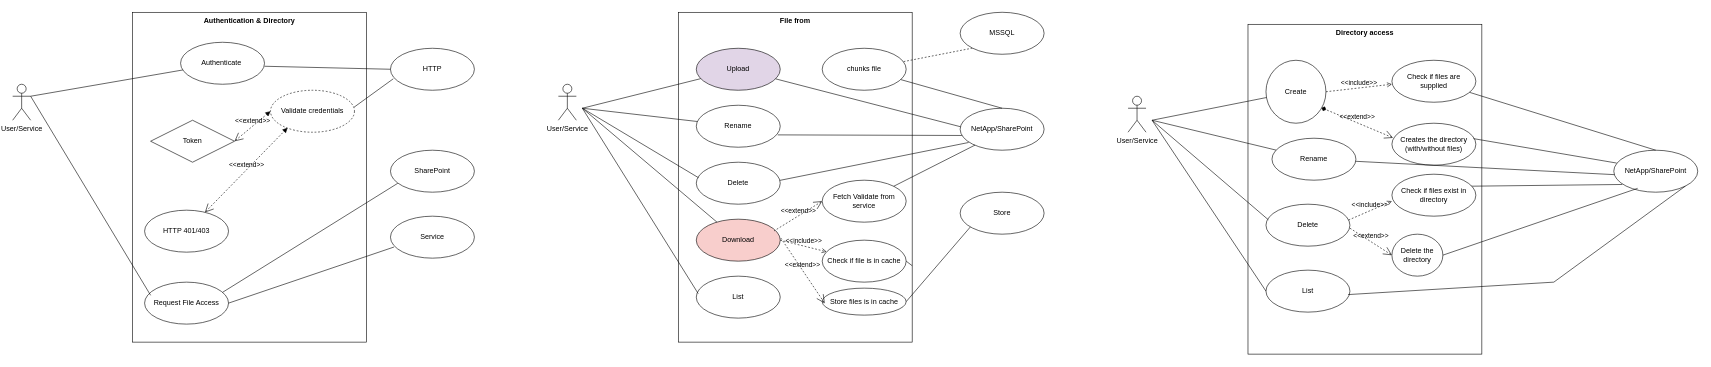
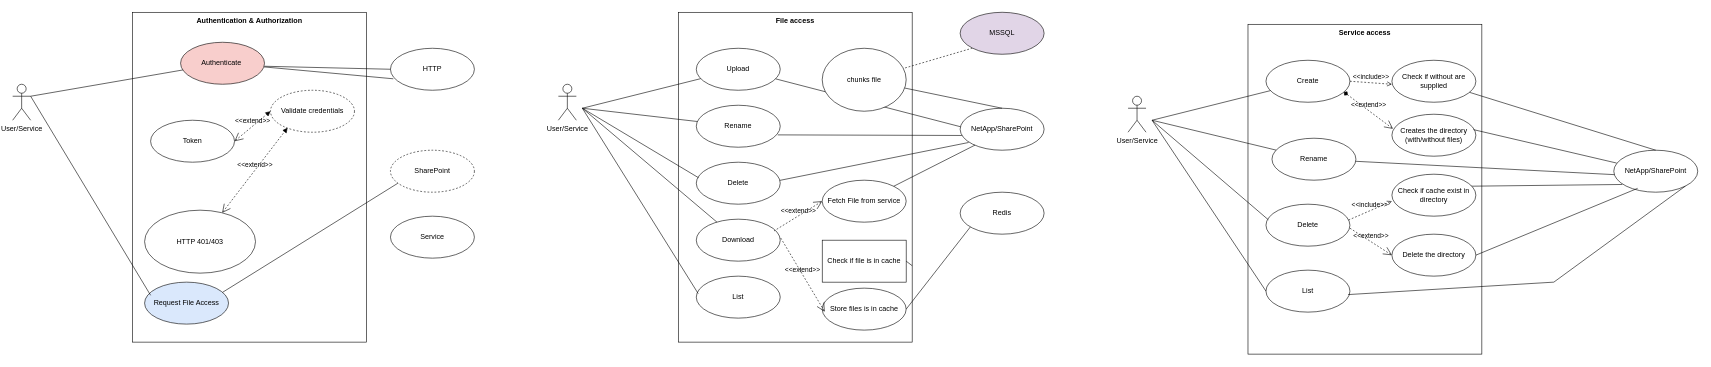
node "Authentication & Directory": label "Authentication & Directory" -> "Authentication & Authorization"
node "File from": label "File from" -> "File access"
node "MSSQL": fillcolor #ffffff -> #e1d5e7
node "Directory access": label "Directory access" -> "Service access"
node "Authenticate": fillcolor #ffffff -> #f8cecc
node "Upload": fillcolor #e1d5e7 -> #ffffff
node "chunks file": size 84x42 -> 84x63
node "Check if files are supplied": label "Check if files are supplied" -> "Check if without are supplied"
node "Create": size 60x63 -> 84x42
edge "HTTP" -- "Validate credentials": now "HTTP" -- "Authenticate"
node "Token": shape diamond -> ellipse
node "Creates the directory (with/without files)": moved (1434, 144) -> (1434, 135)
node "SharePoint": style solid -> dashed
node "Check if files exist in directory": label "Check if files exist in directory" -> "Check if cache exist in directory"
node "Fetch Validate from service": label "Fetch Validate from service" -> "Fetch File from service"
node "Store": label "Store" -> "Redis"
node "HTTP 401/403": size 84x42 -> 111x63
node "Download": fillcolor #f8cecc -> #ffffff
edge "Download" -> "Check if file is in cache": removed, label "<<include>>"
node "Delete the directory": size 51x42 -> 84x42
node "Check if file is in cache": shape ellipse -> rectangle
edge "Service" -- "Request File Access": removed
node "Store files is in cache": size 84x27 -> 84x42
node "Request File Access": fillcolor #ffffff -> #dae8fc
